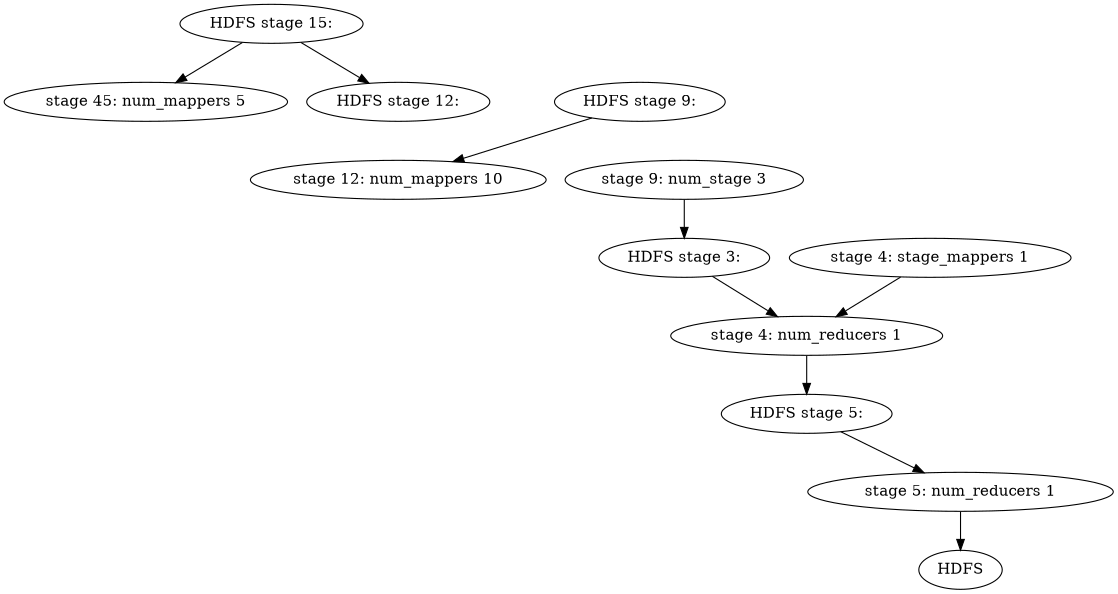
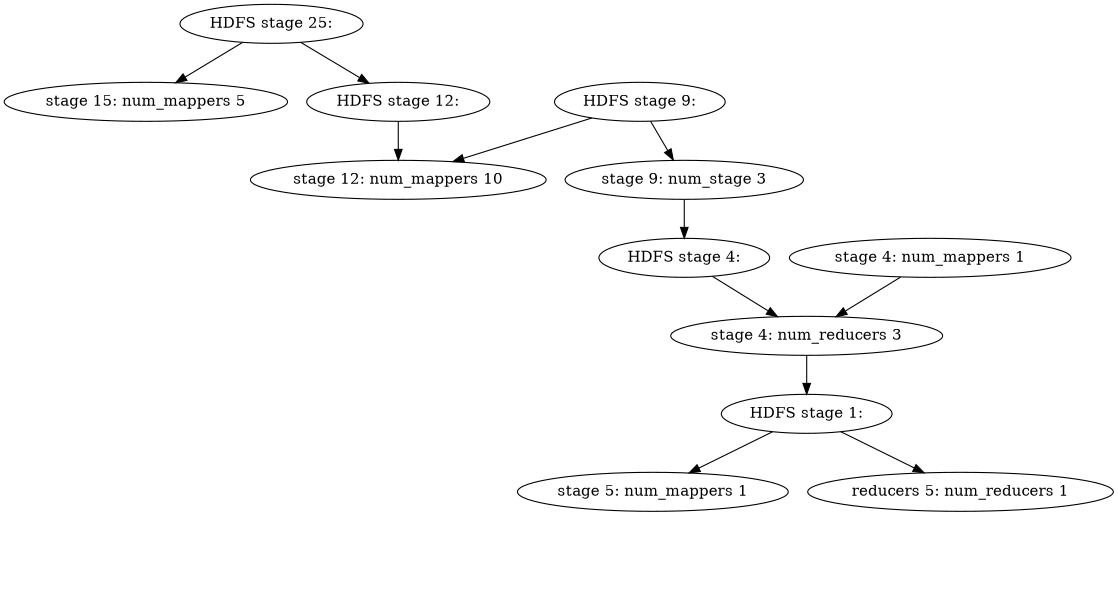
node "HDFS stage 15:": label "HDFS stage 15:" -> "HDFS stage 25:"
node "stage 45: num_mappers 5": label "stage 45: num_mappers 5" -> "stage 15: num_mappers 5"
edge "HDFS stage 12:" -> "stage 12: num_mappers 10": added
edge "HDFS stage 9:" -> "stage 9: num_stage 3": added
node "HDFS stage 3:": label "HDFS stage 3:" -> "HDFS stage 4:"
node "stage 4: stage_mappers 1": label "stage 4: stage_mappers 1" -> "stage 4: num_mappers 1"
node "stage 4: num_reducers 1": label "stage 4: num_reducers 1" -> "stage 4: num_reducers 3"
node "HDFS stage 5:": label "HDFS stage 5:" -> "HDFS stage 1:"
node "stage 5: num_mappers 1": added
node "stage 5: num_reducers 1": label "stage 5: num_reducers 1" -> "reducers 5: num_reducers 1"
node "HDFS": removed
